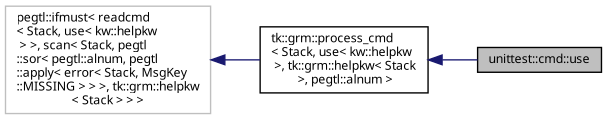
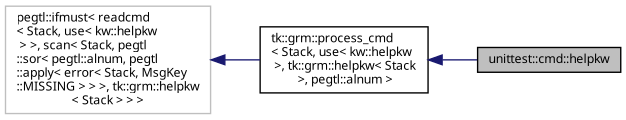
node "unittest::cmd::use": label "unittest::cmd::use" -> "unittest::cmd::helpkw"
